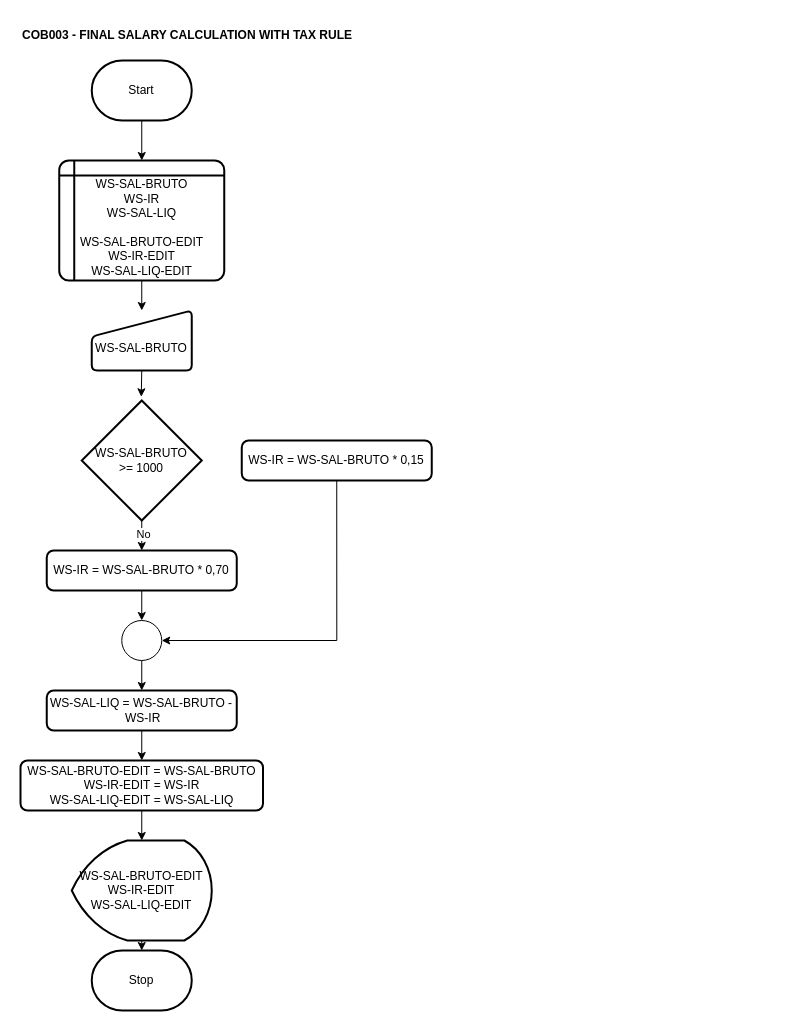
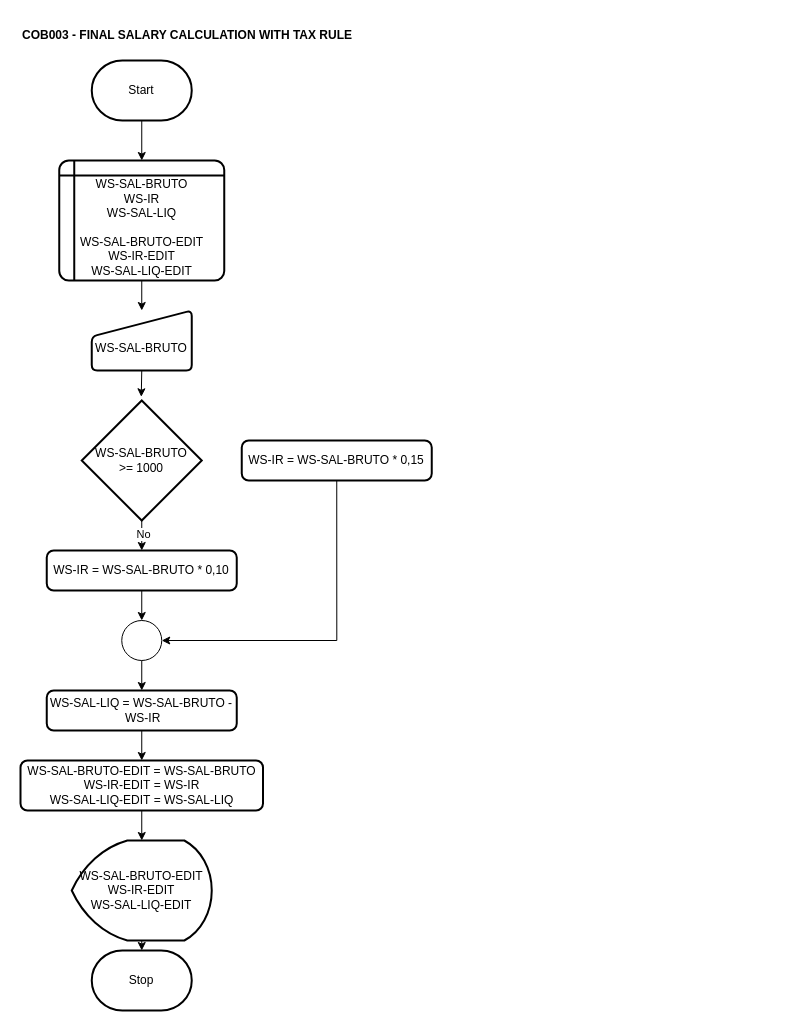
node "WS-IR = WS-SAL-BRUTO * 0,70": label "WS-IR = WS-SAL-BRUTO * 0,70" -> "WS-IR = WS-SAL-BRUTO * 0,10"
